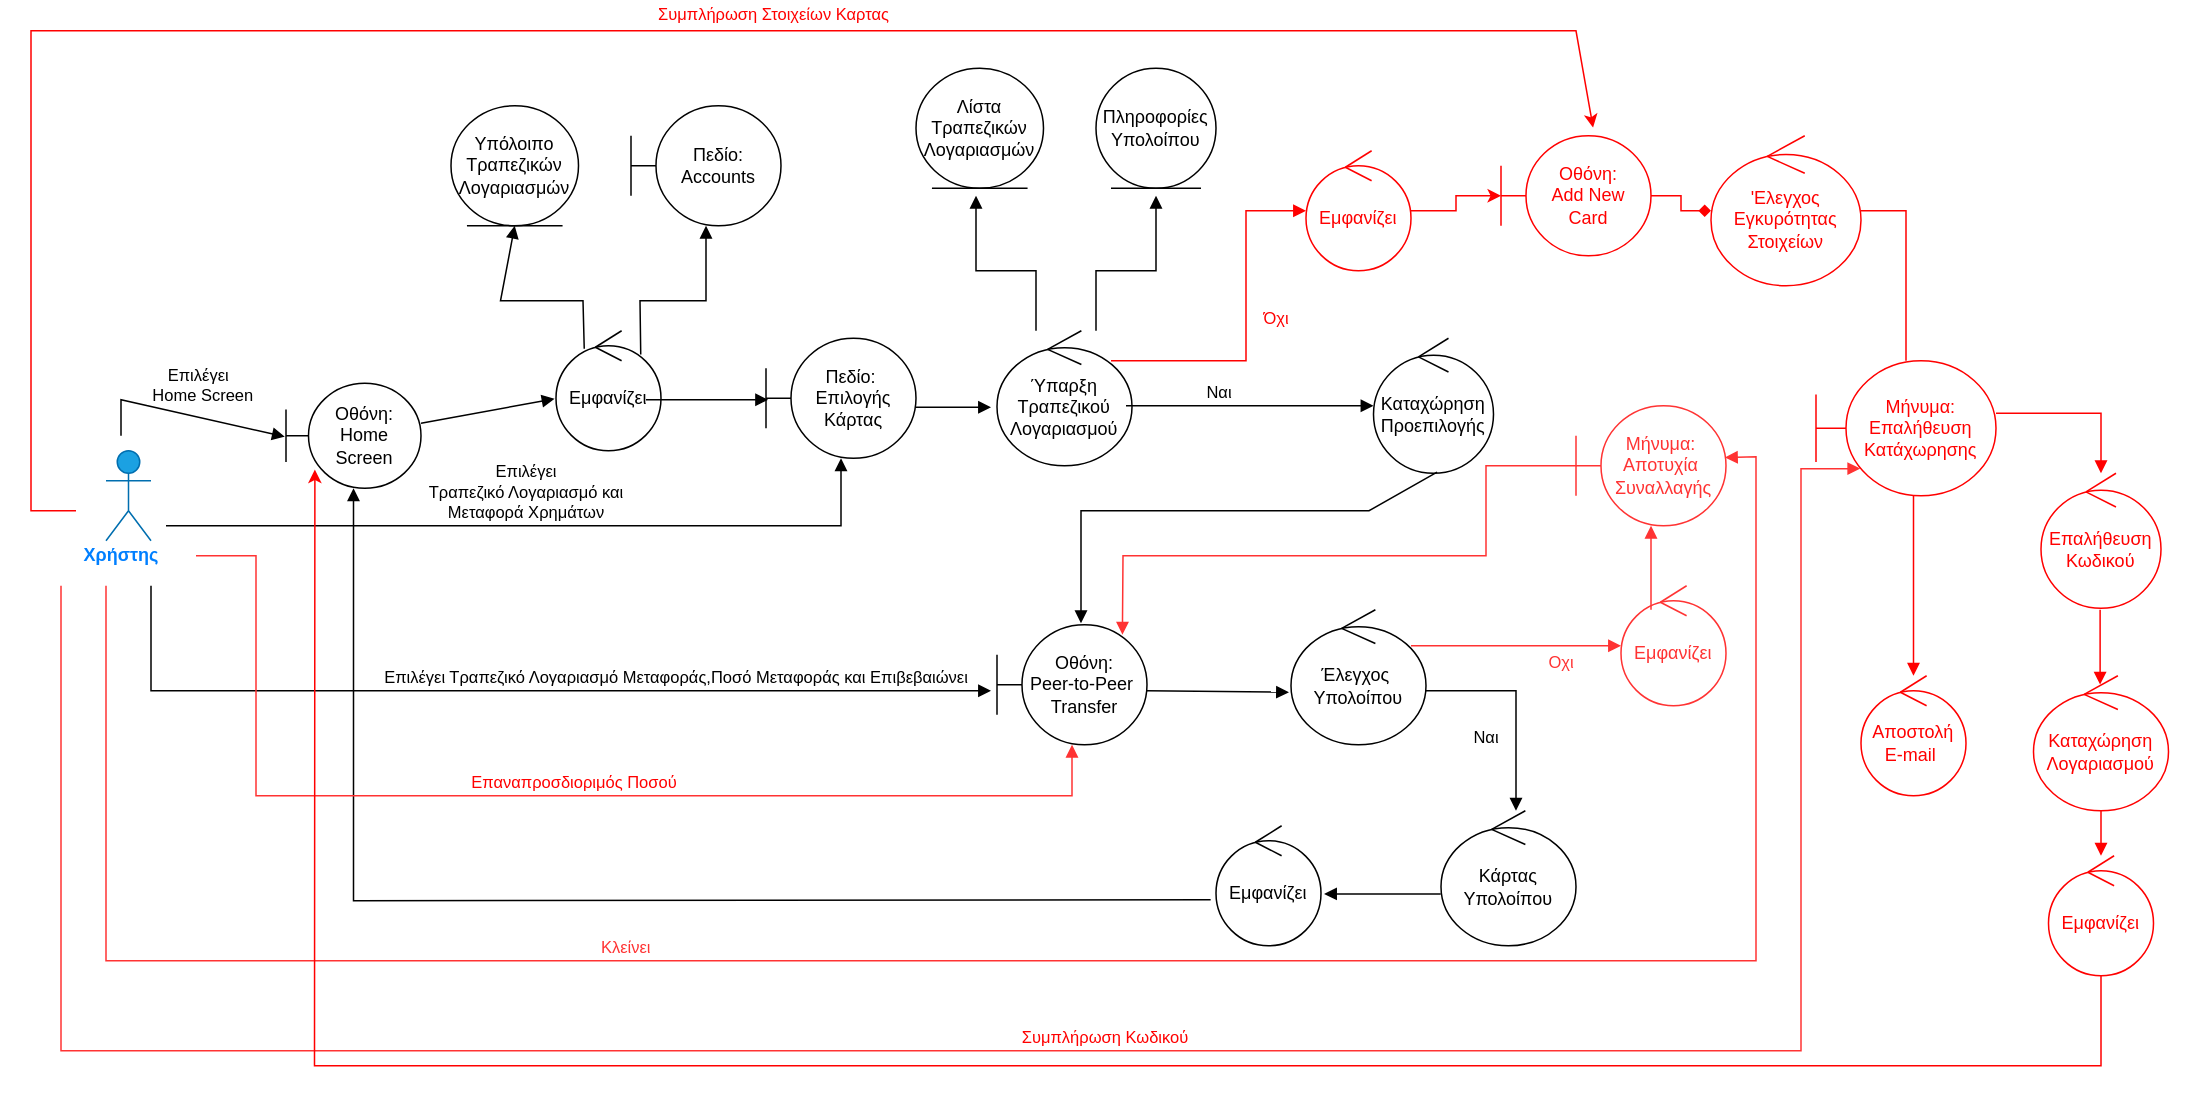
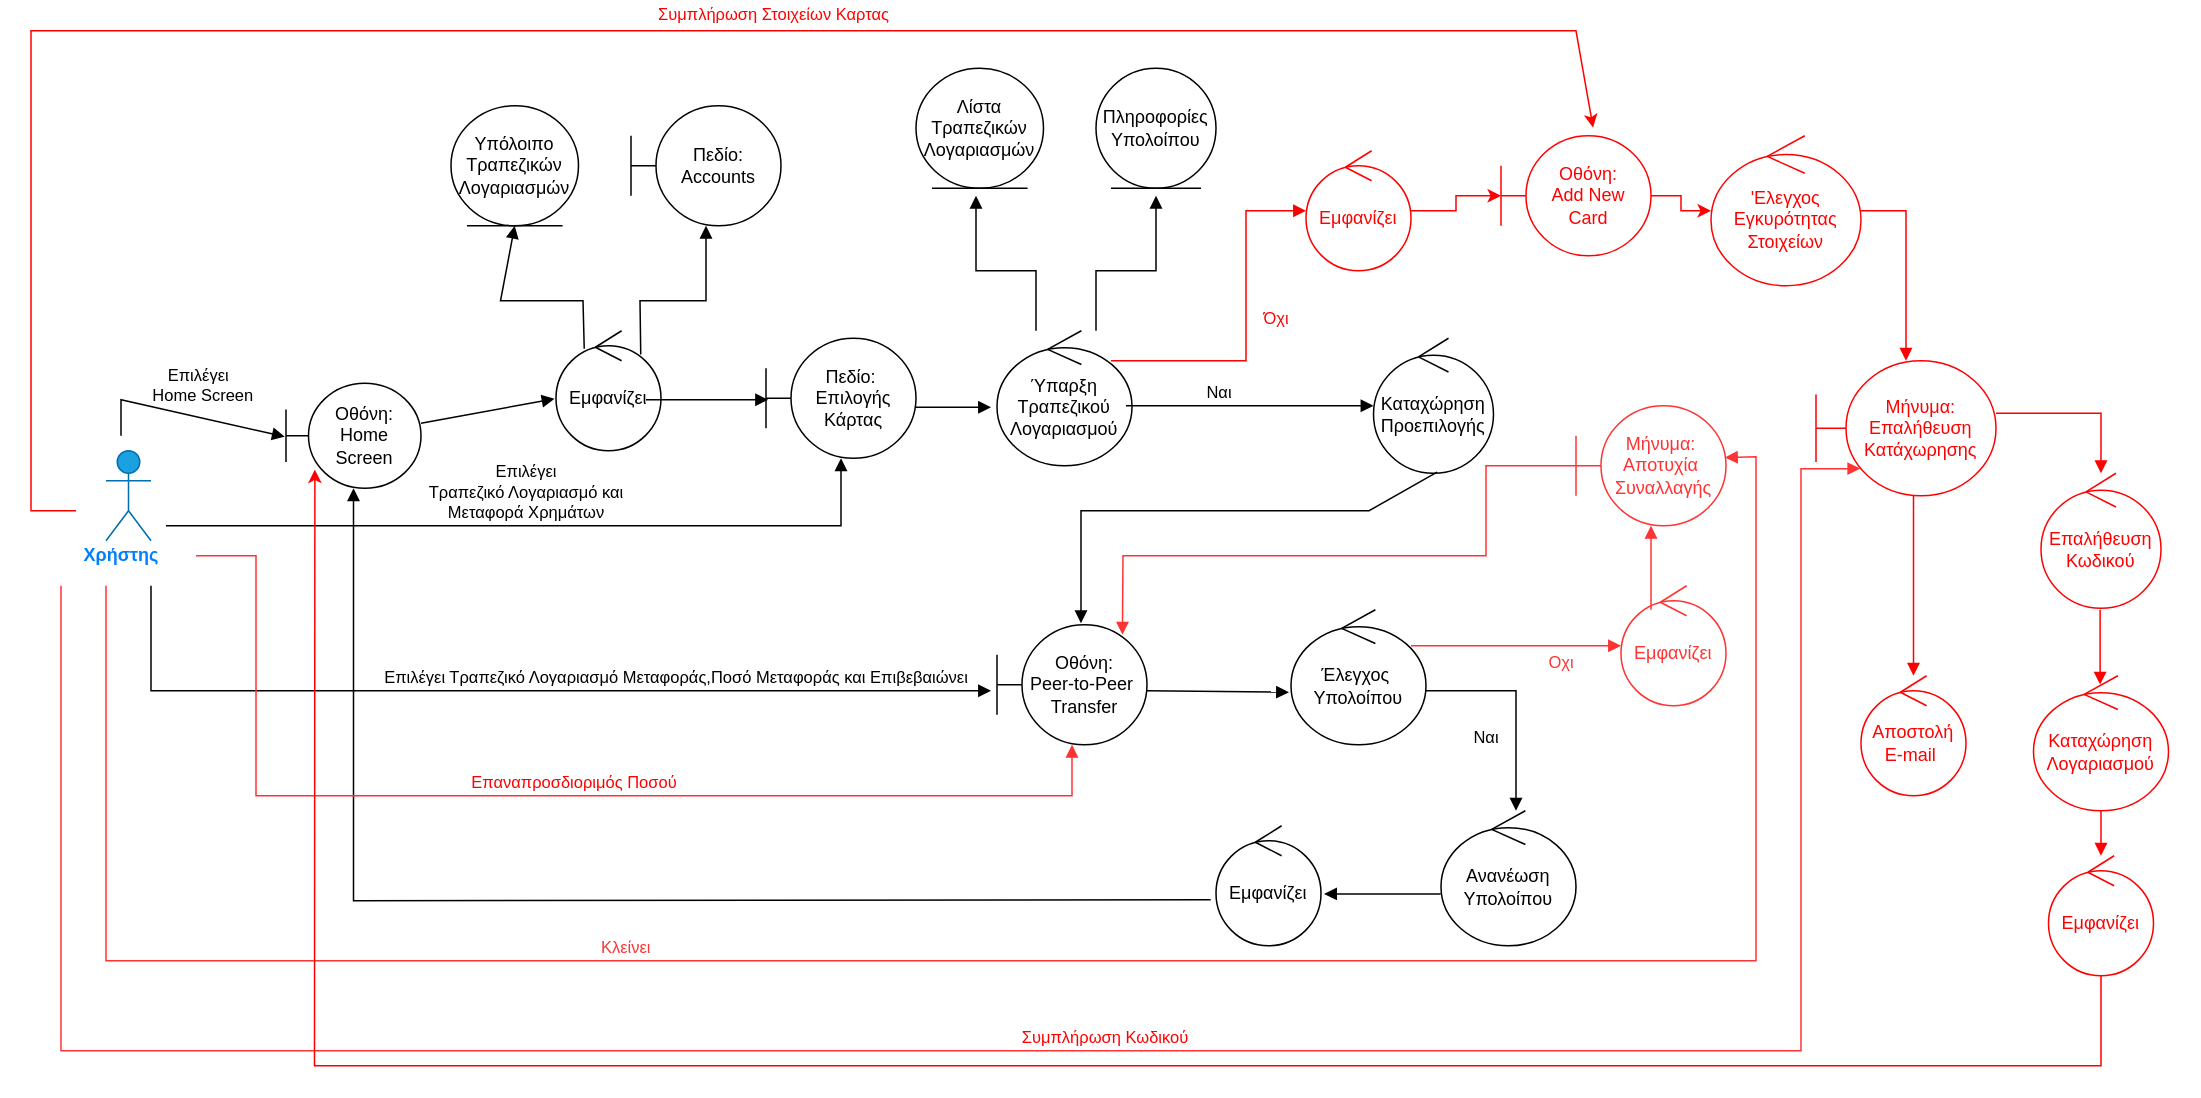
edge "Οθόνη: Add New Card" -> "'Ελεγχος Εγκυρότητας Στοιχείων": arrowhead diamond -> classic
edge "'Ελεγχος Εγκυρότητας Στοιχείων" -- "Μήνυμα: Επαλήθευση Κατάχωρησης": arrowhead none -> block
node "Κάρτας Υπολοίπου": label "Κάρτας Υπολοίπου" -> "Ανανέωση Υπολοίπου"
